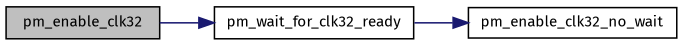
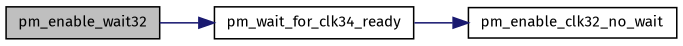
node "pm_enable_clk32": label "pm_enable_clk32" -> "pm_enable_wait32"
node "pm_wait_for_clk32_ready": label "pm_wait_for_clk32_ready" -> "pm_wait_for_clk34_ready"
